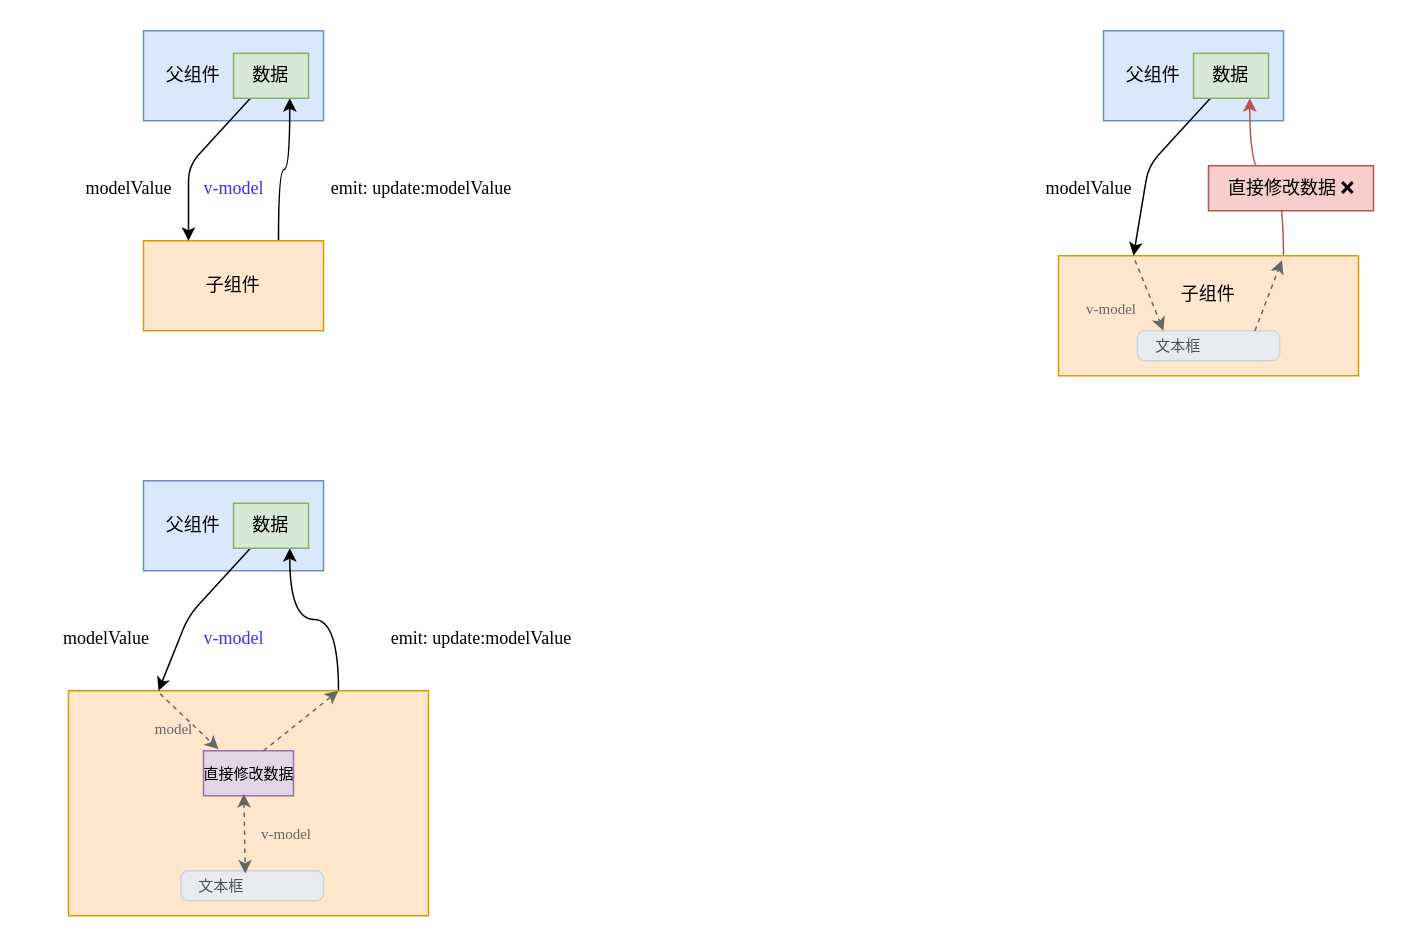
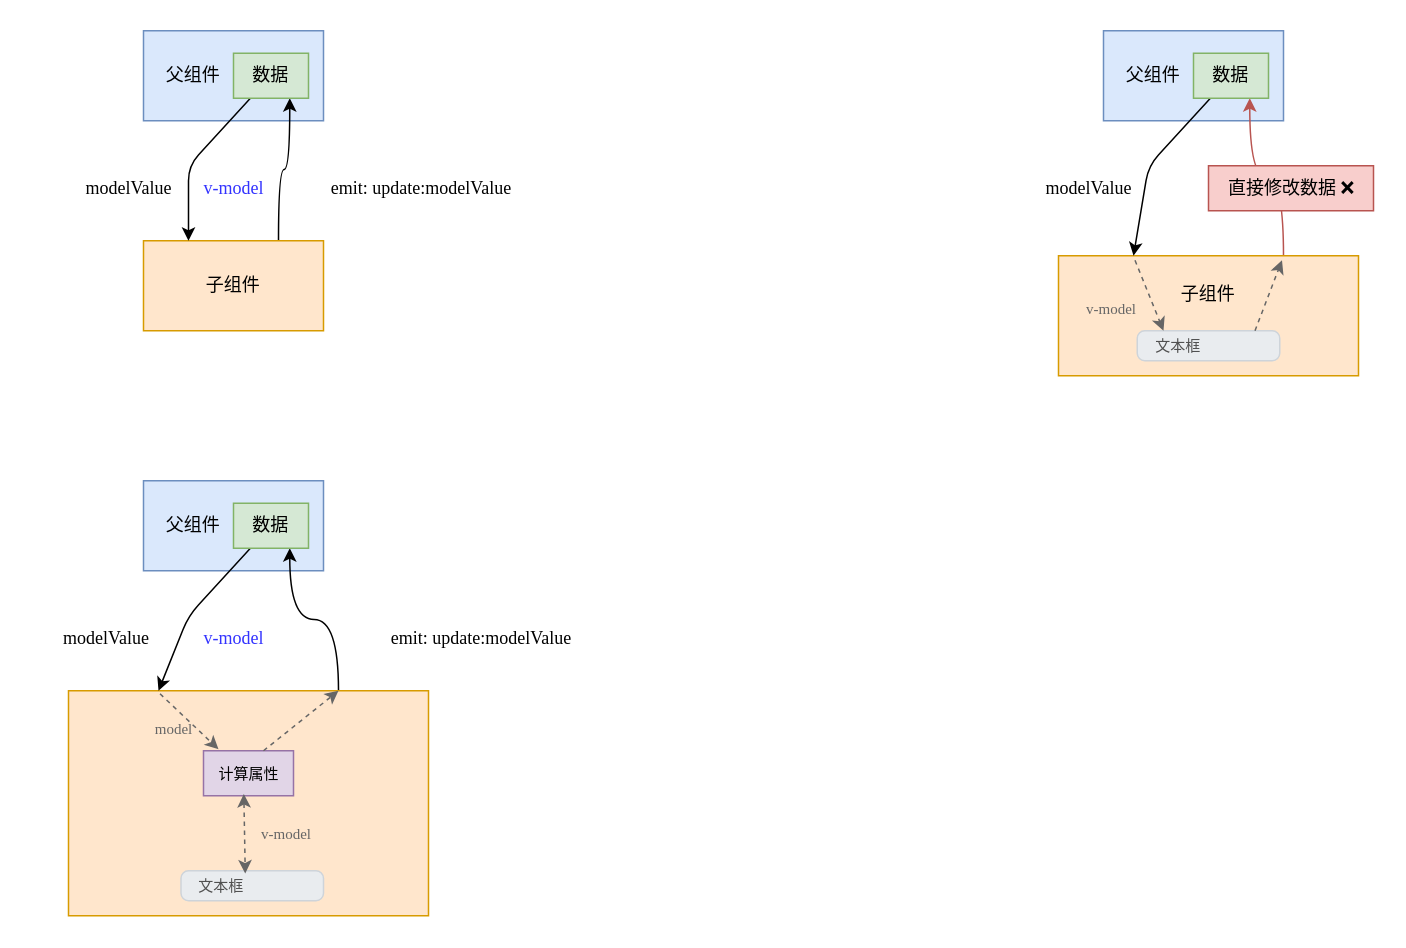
node "直接修改数据": label "直接修改数据" -> "计算属性"
